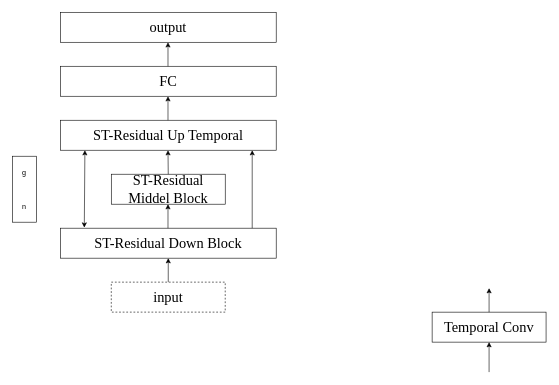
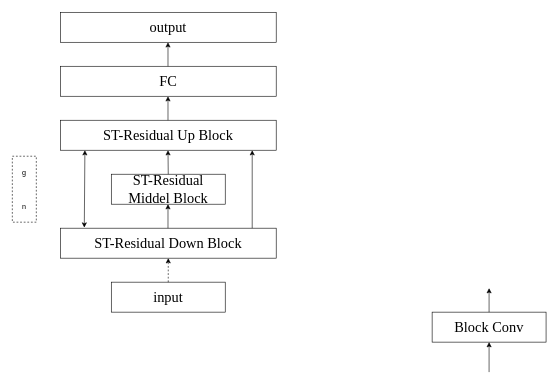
node "ST-Residual Up Temporal": label "ST-Residual Up Temporal" -> "ST-Residual Up Block"
node "g n": style solid -> dashed
edge "input" -> "ST-Residual Down Block": style solid -> dashed
node "input": style dashed -> solid
node "Temporal Conv": label "Temporal Conv" -> "Block Conv"
